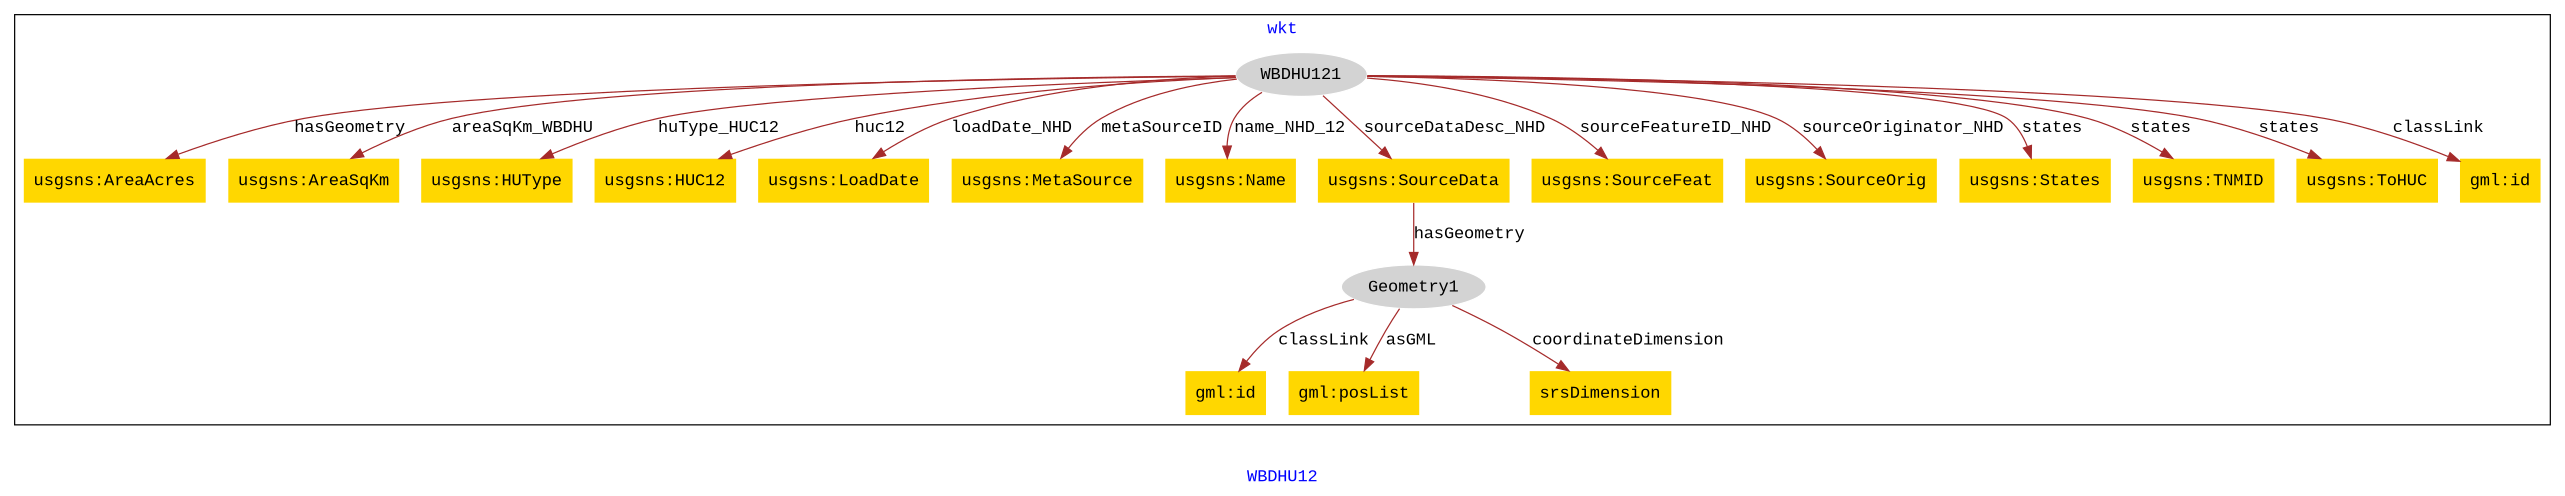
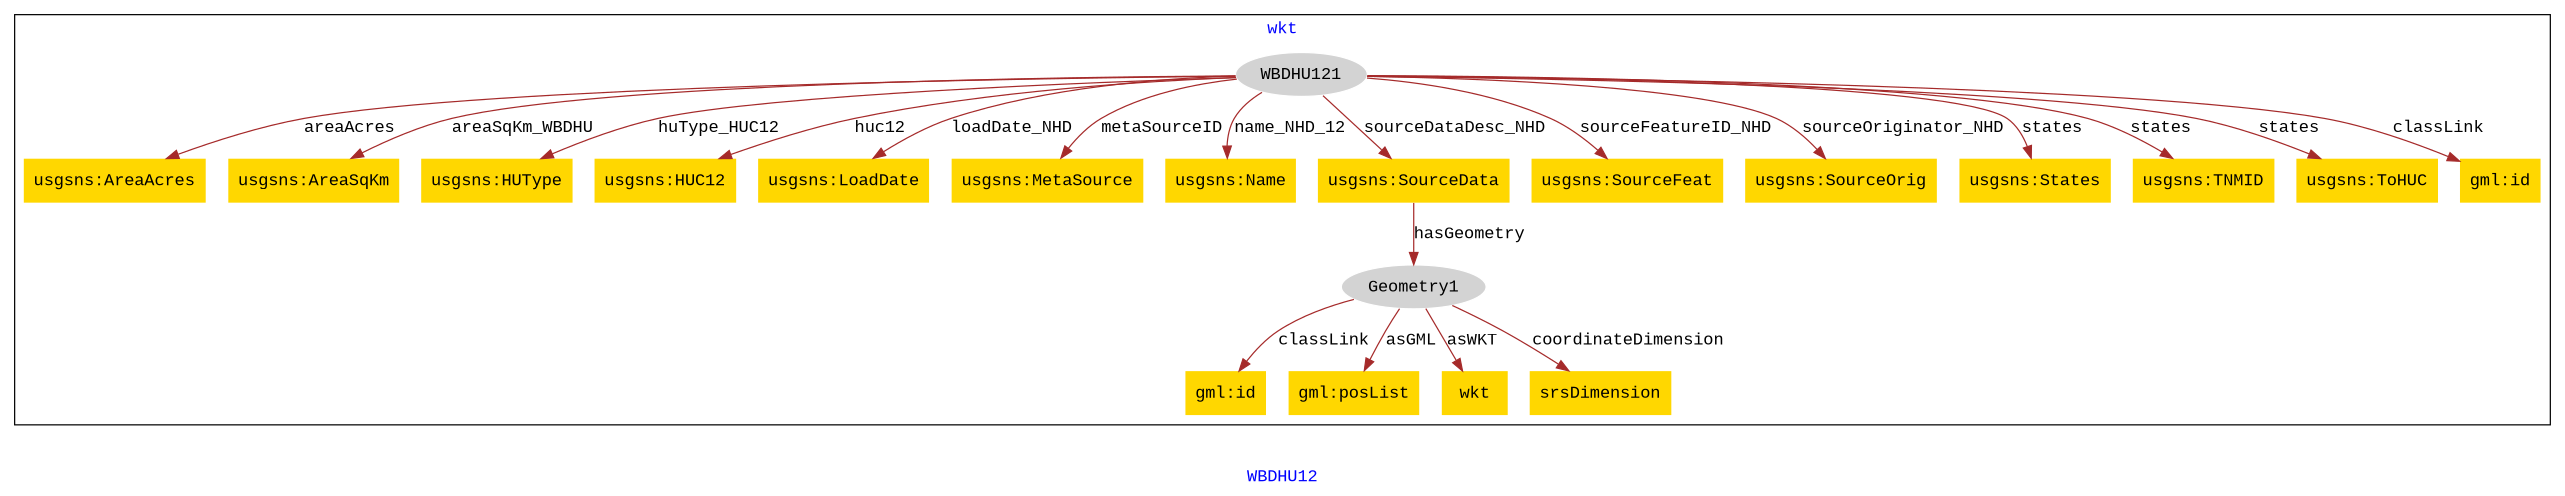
edge "WBDHU121" -> "usgsns:AreaAcres": label "hasGeometry" -> "areaAcres"
node "wkt": added
